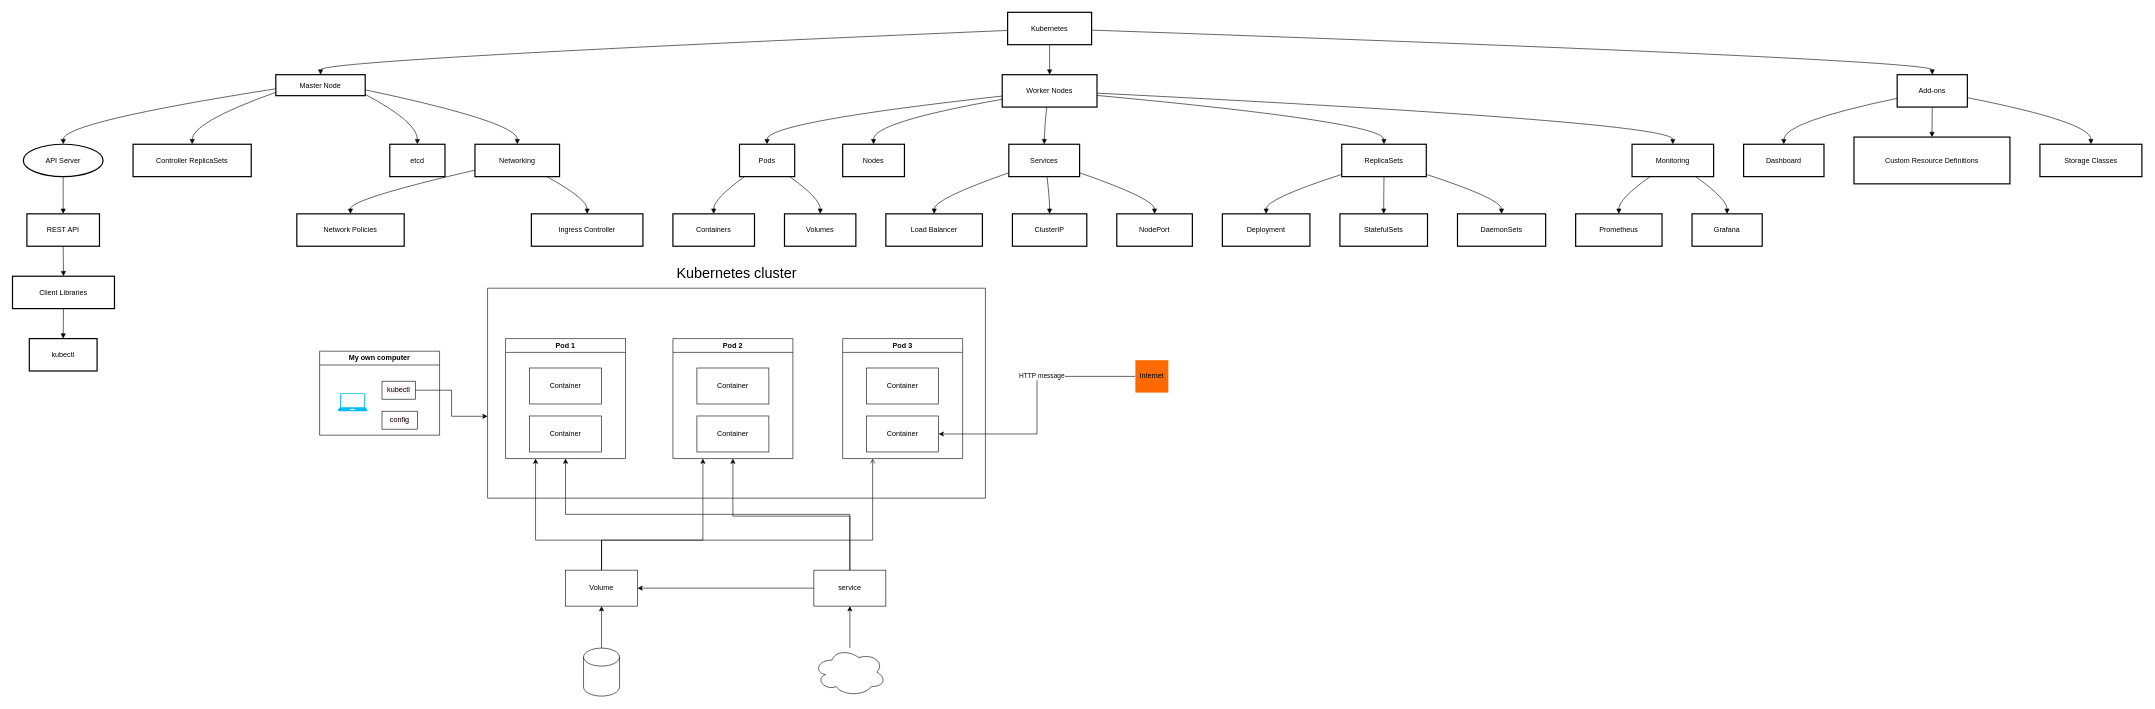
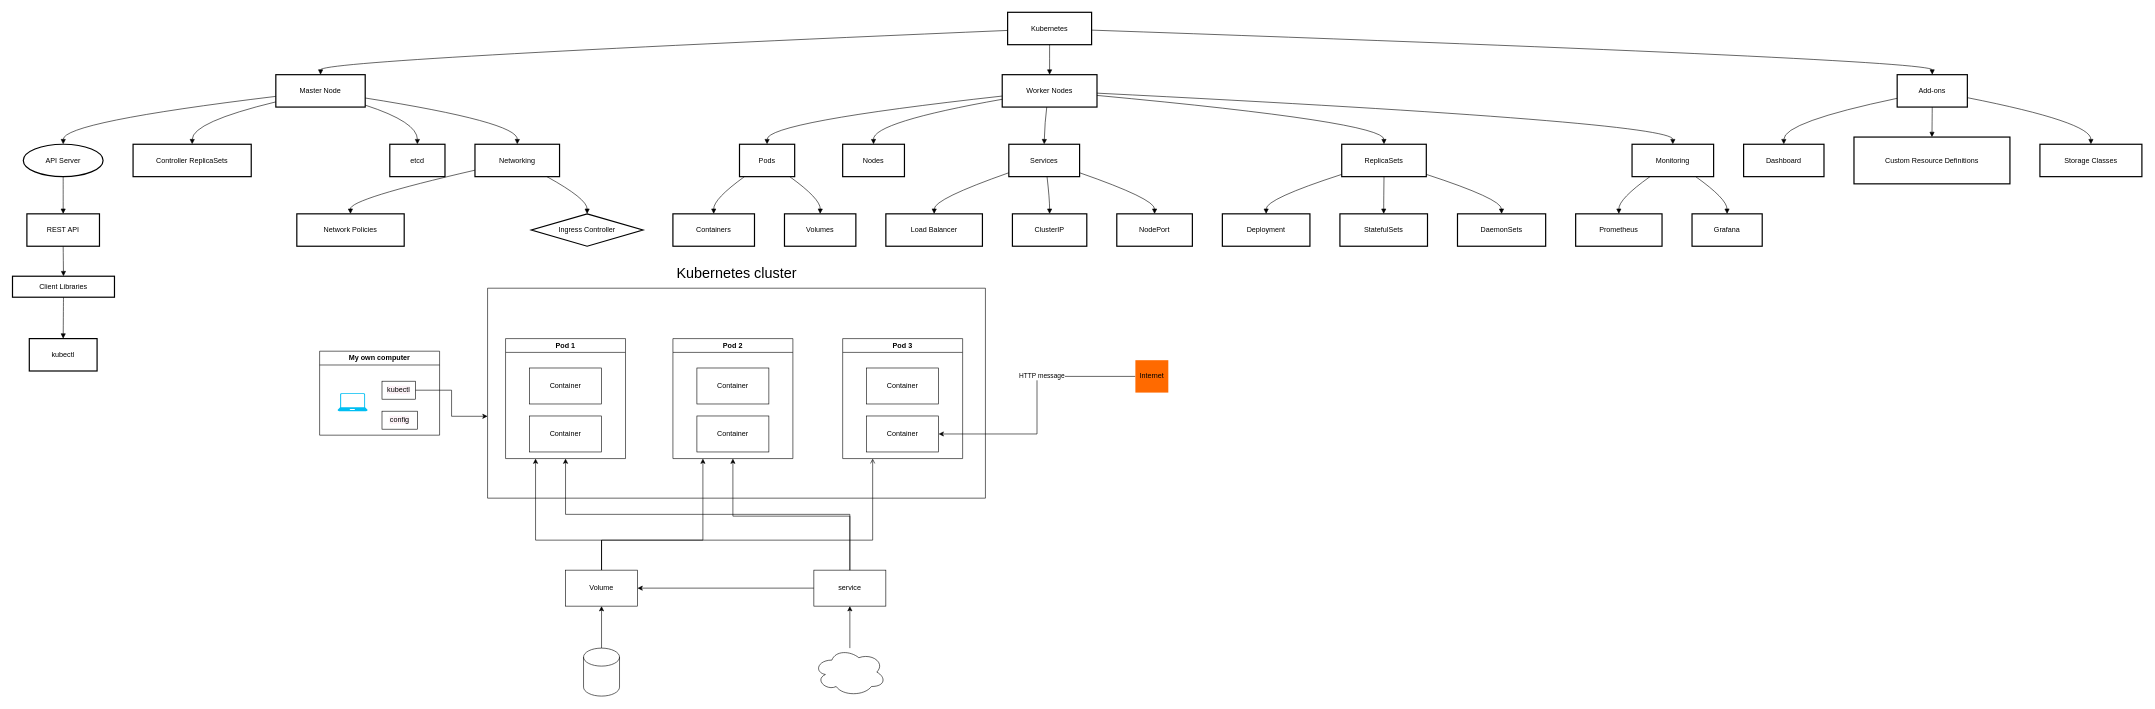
node "Master Node": size 89x21 -> 89x32
node "Ingress Controller": shape rectangle -> diamond
node "Client Libraries": size 102x32 -> 102x21
